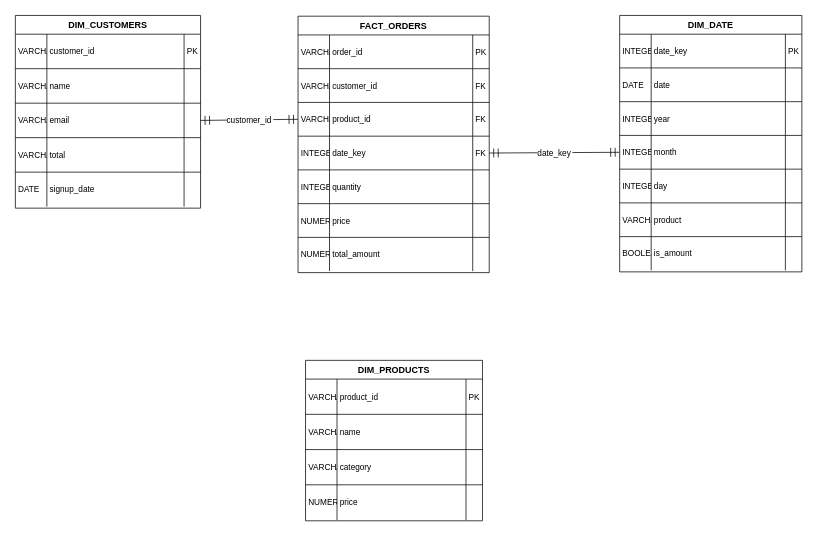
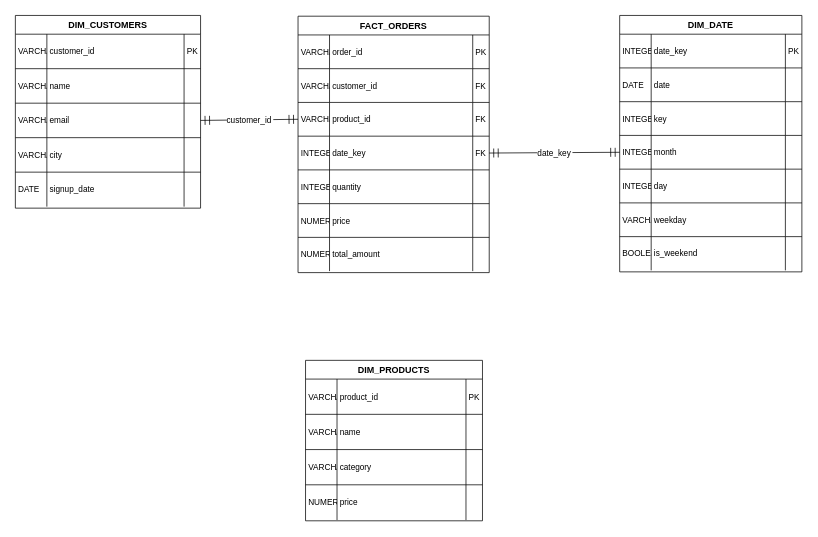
node "year": label "year" -> "key"
node "total": label "total" -> "city"
node "product": label "product" -> "weekday"
node "is_amount": label "is_amount" -> "is_weekend"
